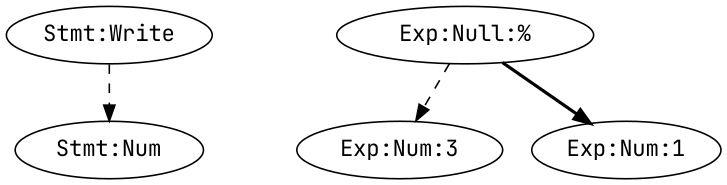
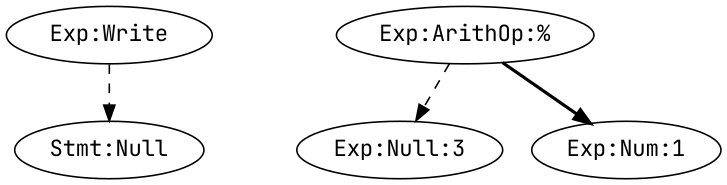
node "Stmt:Write": label "Stmt:Write" -> "Exp:Write"
node "Exp:Null:%": label "Exp:Null:%" -> "Exp:ArithOp:%"
node "Stmt:Num": label "Stmt:Num" -> "Stmt:Null"
node "Exp:Num:3": label "Exp:Num:3" -> "Exp:Null:3"
